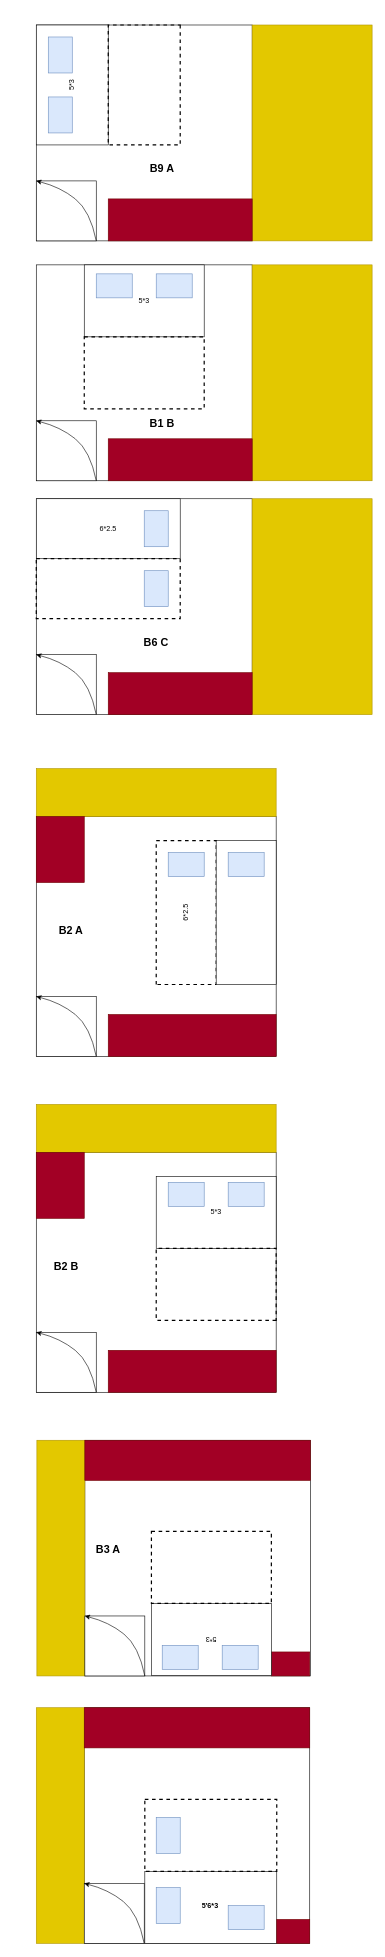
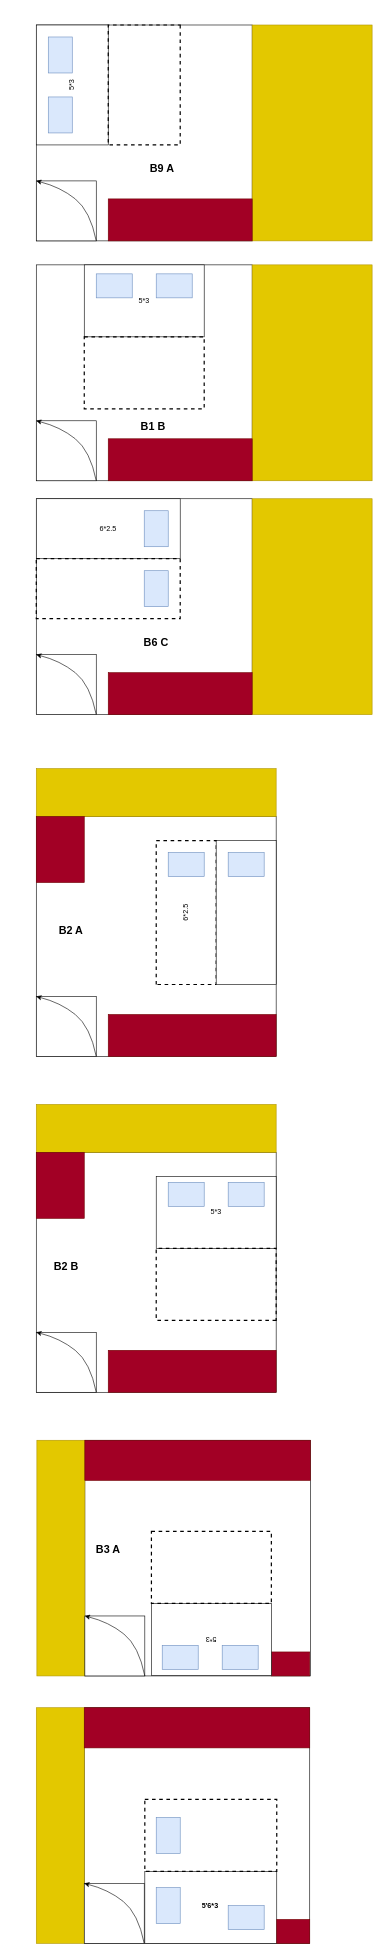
node "B1 B": moved (162, 423) -> (153, 426)
